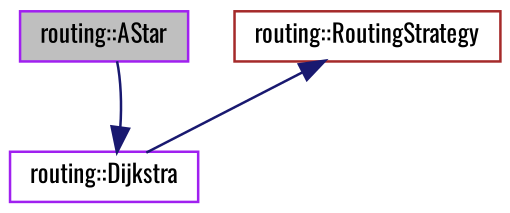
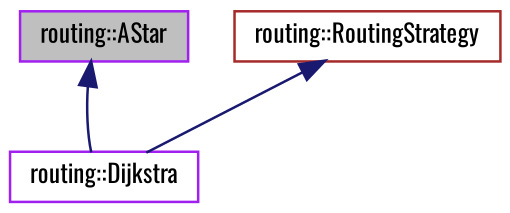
edge "routing::AStar" -> "routing::Dijkstra": reversed
